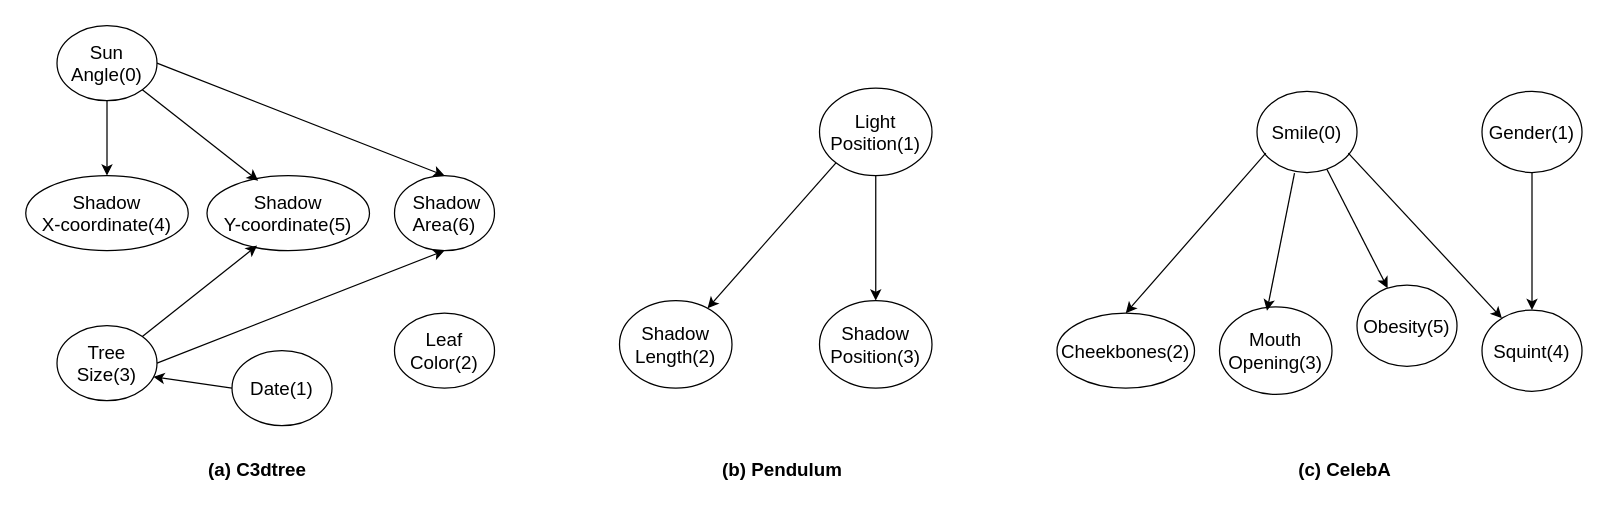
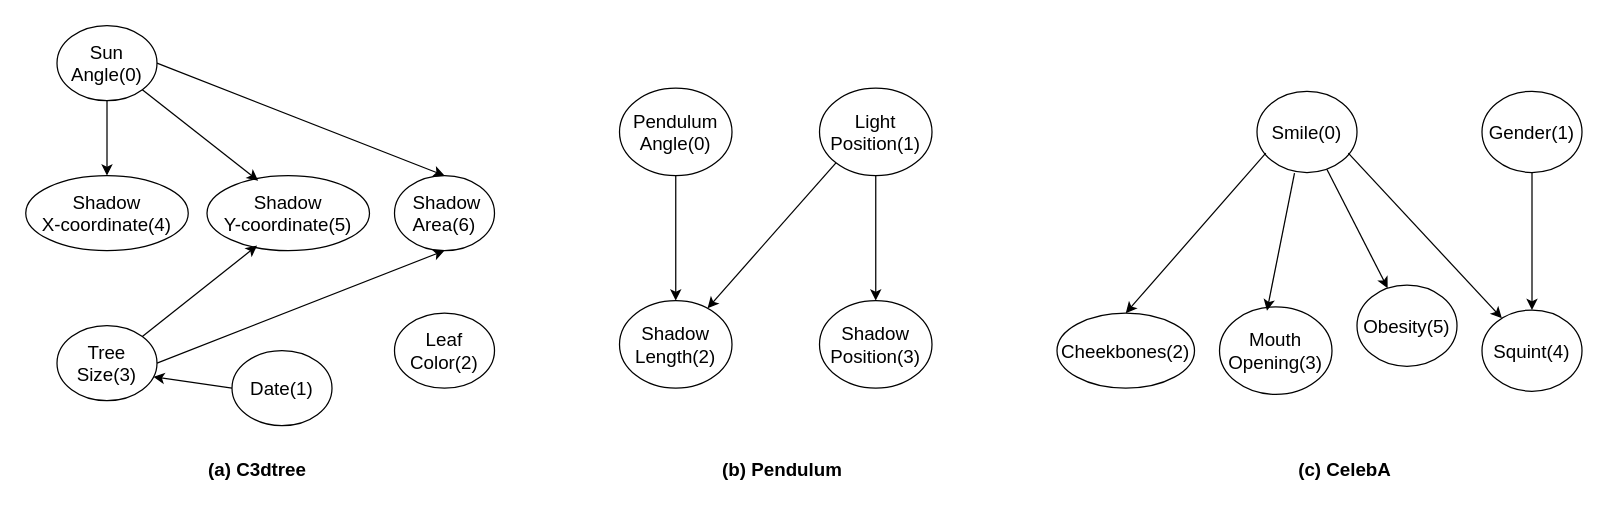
node "Pendulum Angle(0)": added
edge "Pendulum Angle(0)" -> "Shadow Length(2)": added
